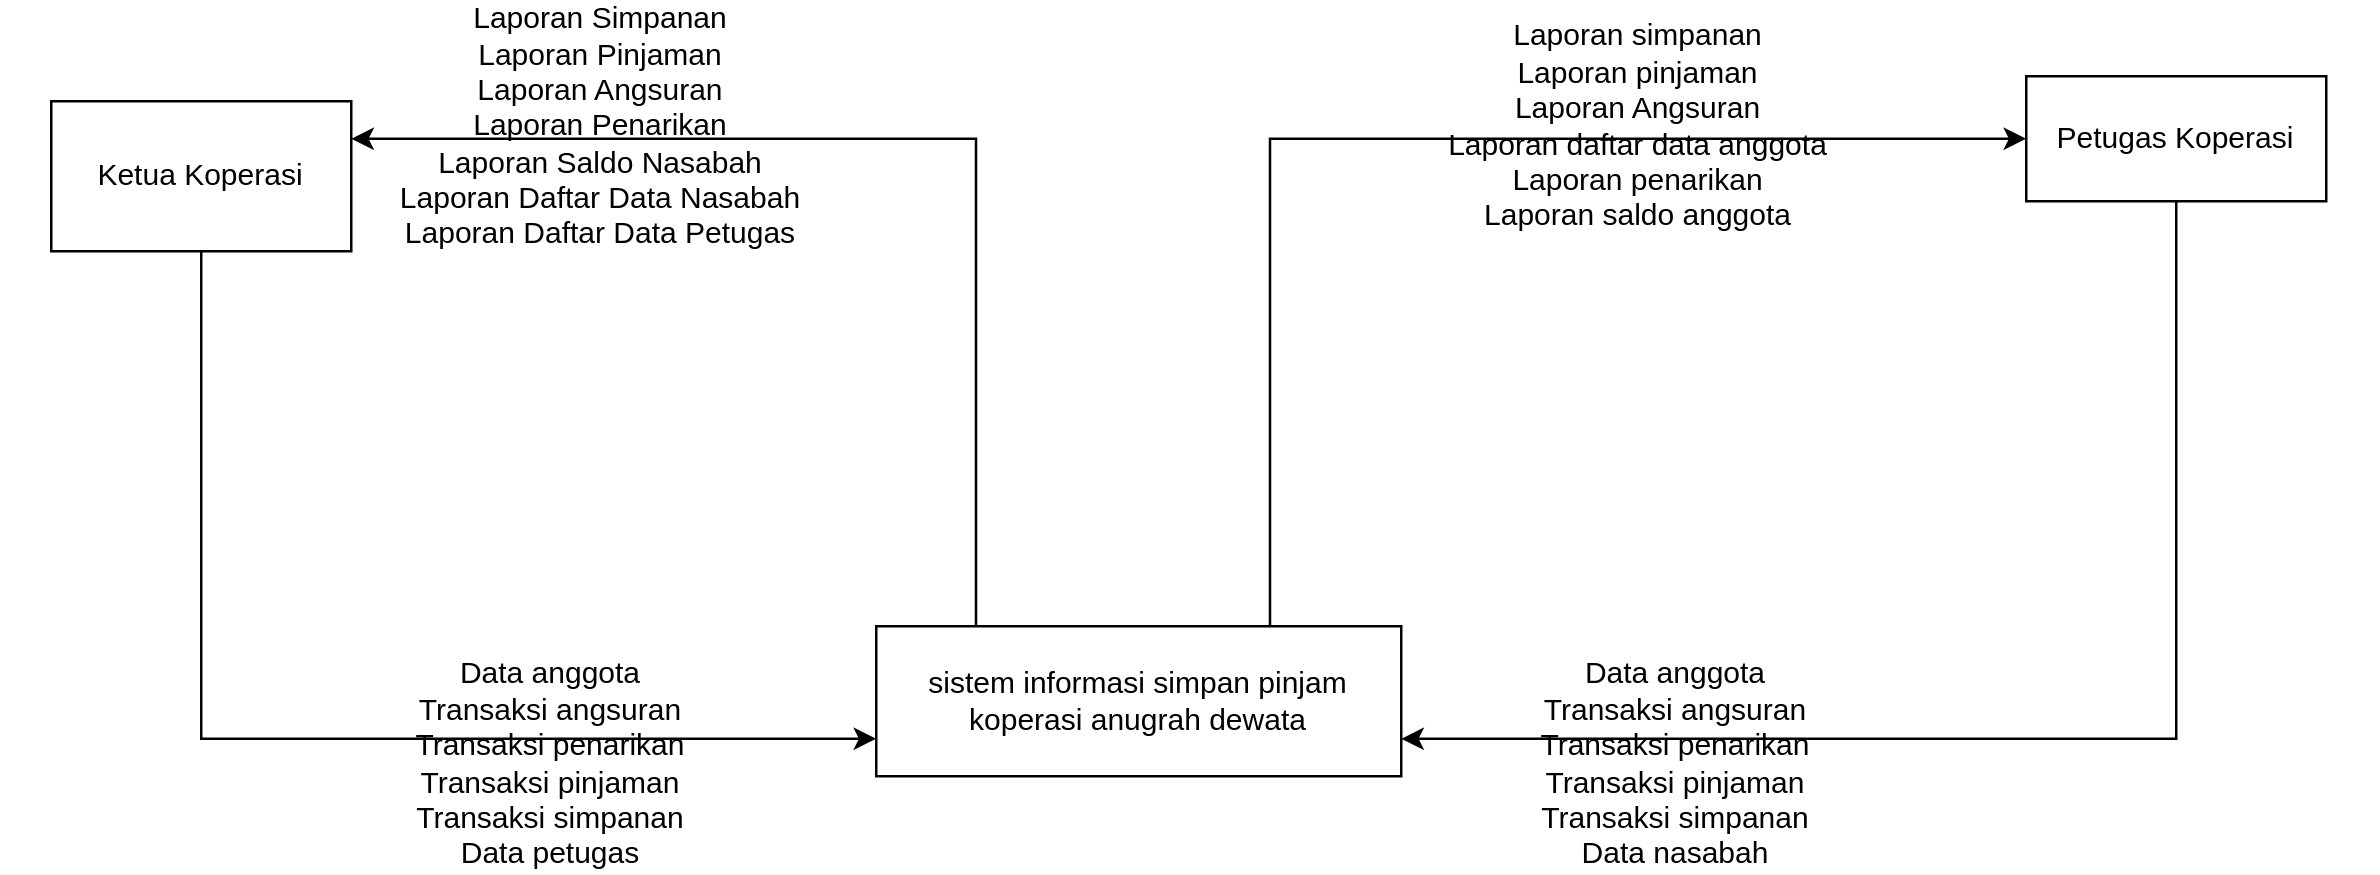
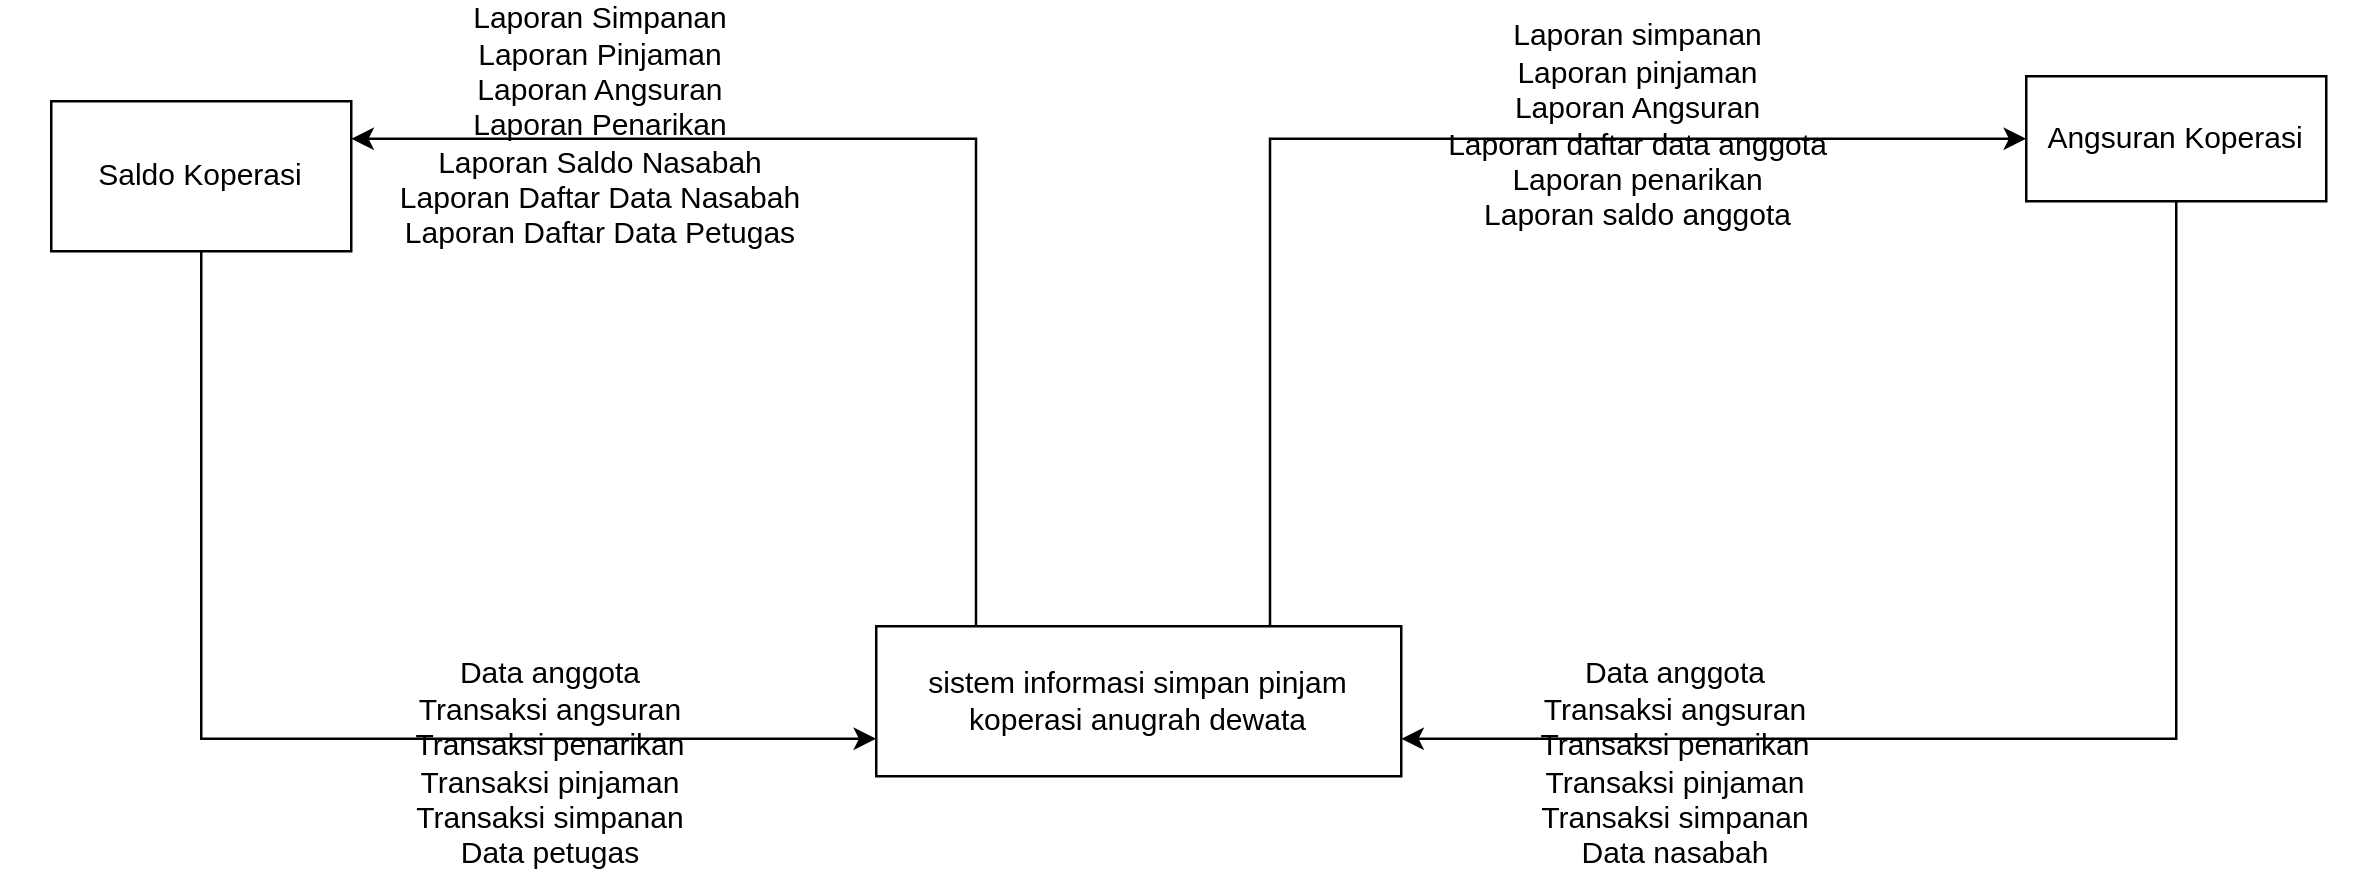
node "Petugas Koperasi": label "Petugas Koperasi" -> "Angsuran Koperasi"
node "Ketua Koperasi": label "Ketua Koperasi" -> "Saldo Koperasi"
